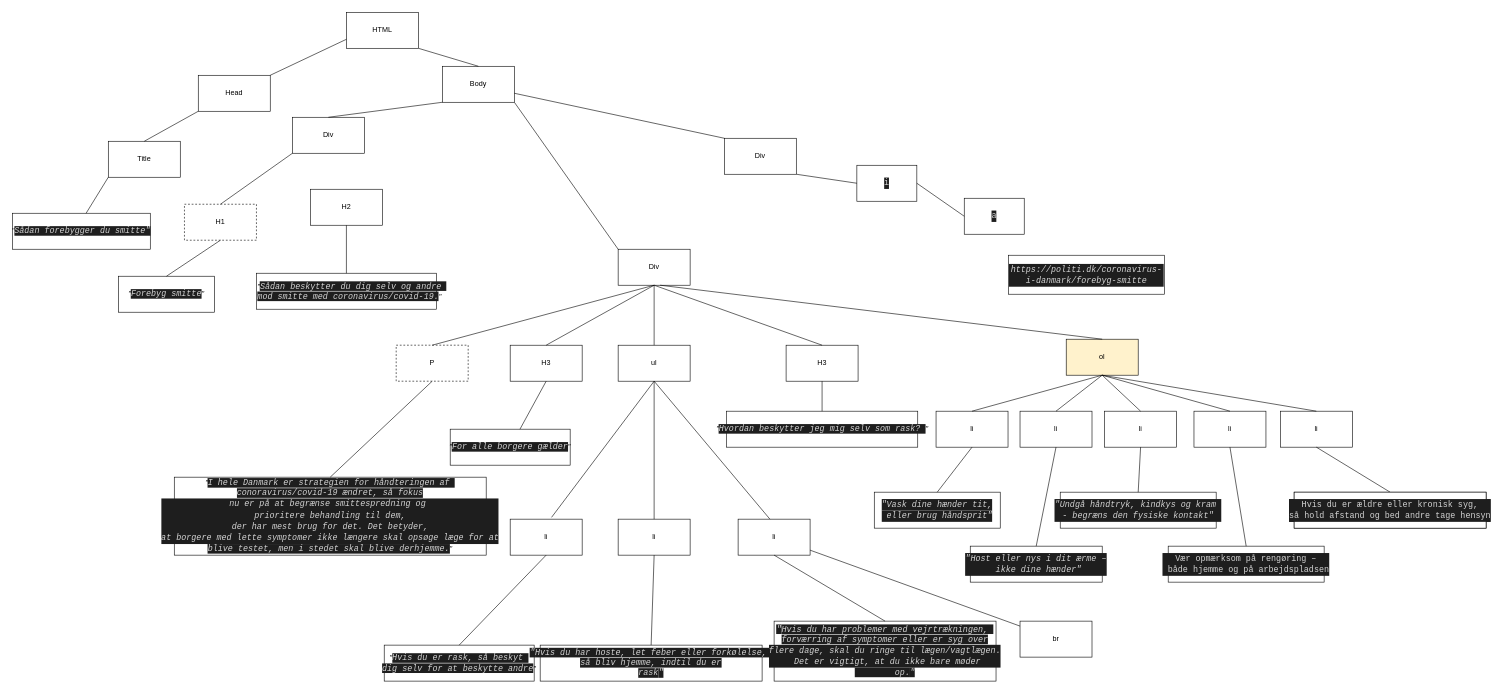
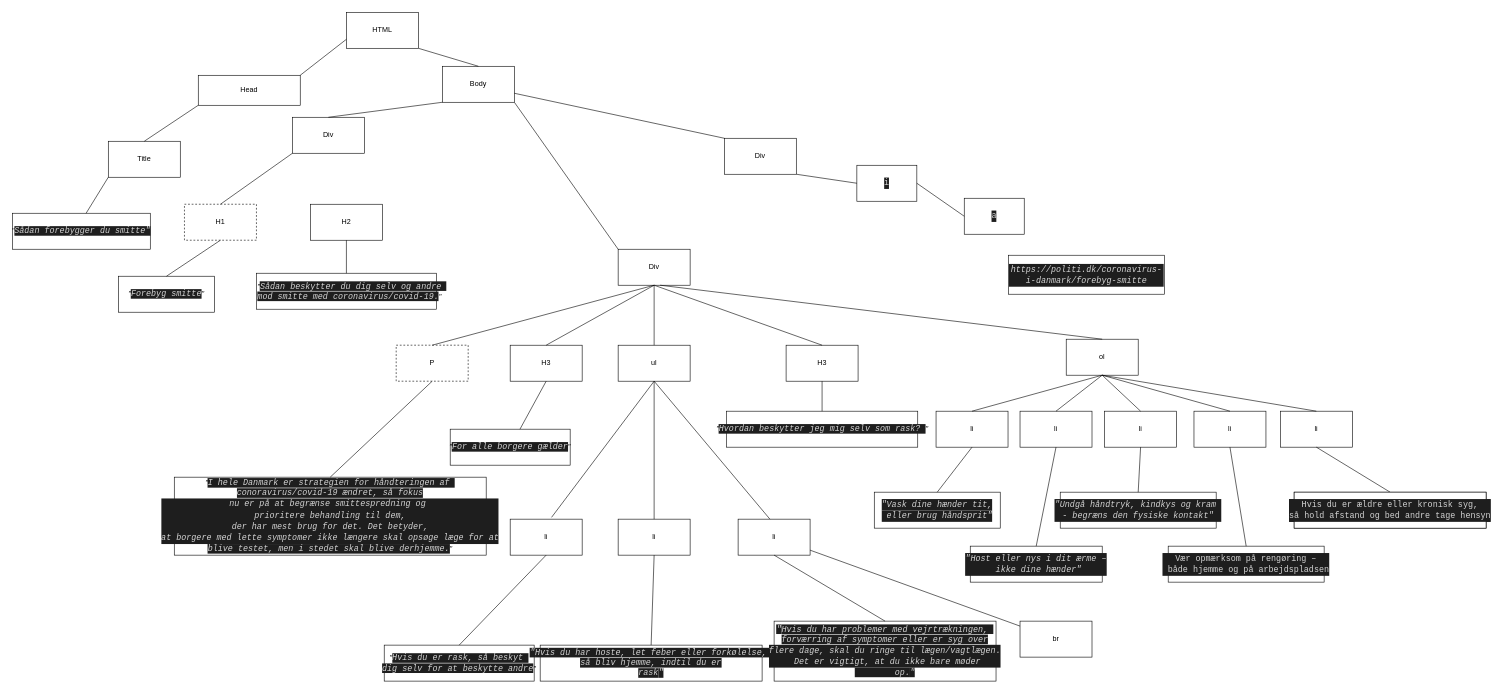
node "Head": size 72x36 -> 102x30
node "H2": moved (347, 207) -> (347, 222)
node "ol": fillcolor #fff2cc -> #ffffff
